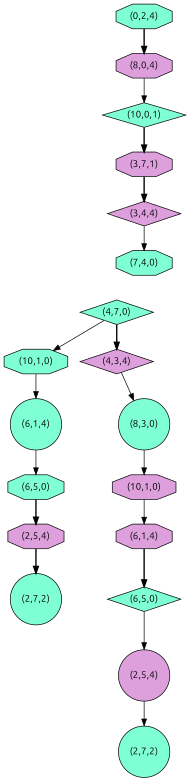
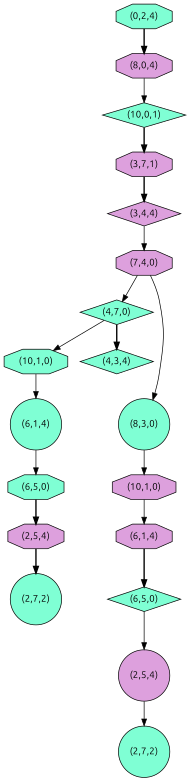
node "(7,4,0)": fillcolor aquamarine -> plum
edge "(7,4,0)" -> "(4,7,0)": added
node "(4,3,4)": fillcolor plum -> aquamarine
edge "(4,3,4)" -> "(8,3,0)": now "(7,4,0)" -> "(8,3,0)"
